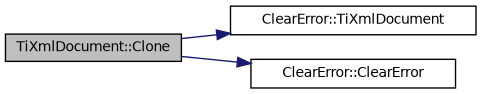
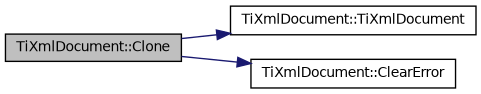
node "ClearError::TiXmlDocument": label "ClearError::TiXmlDocument" -> "TiXmlDocument::TiXmlDocument"
node "ClearError::ClearError": label "ClearError::ClearError" -> "TiXmlDocument::ClearError"
